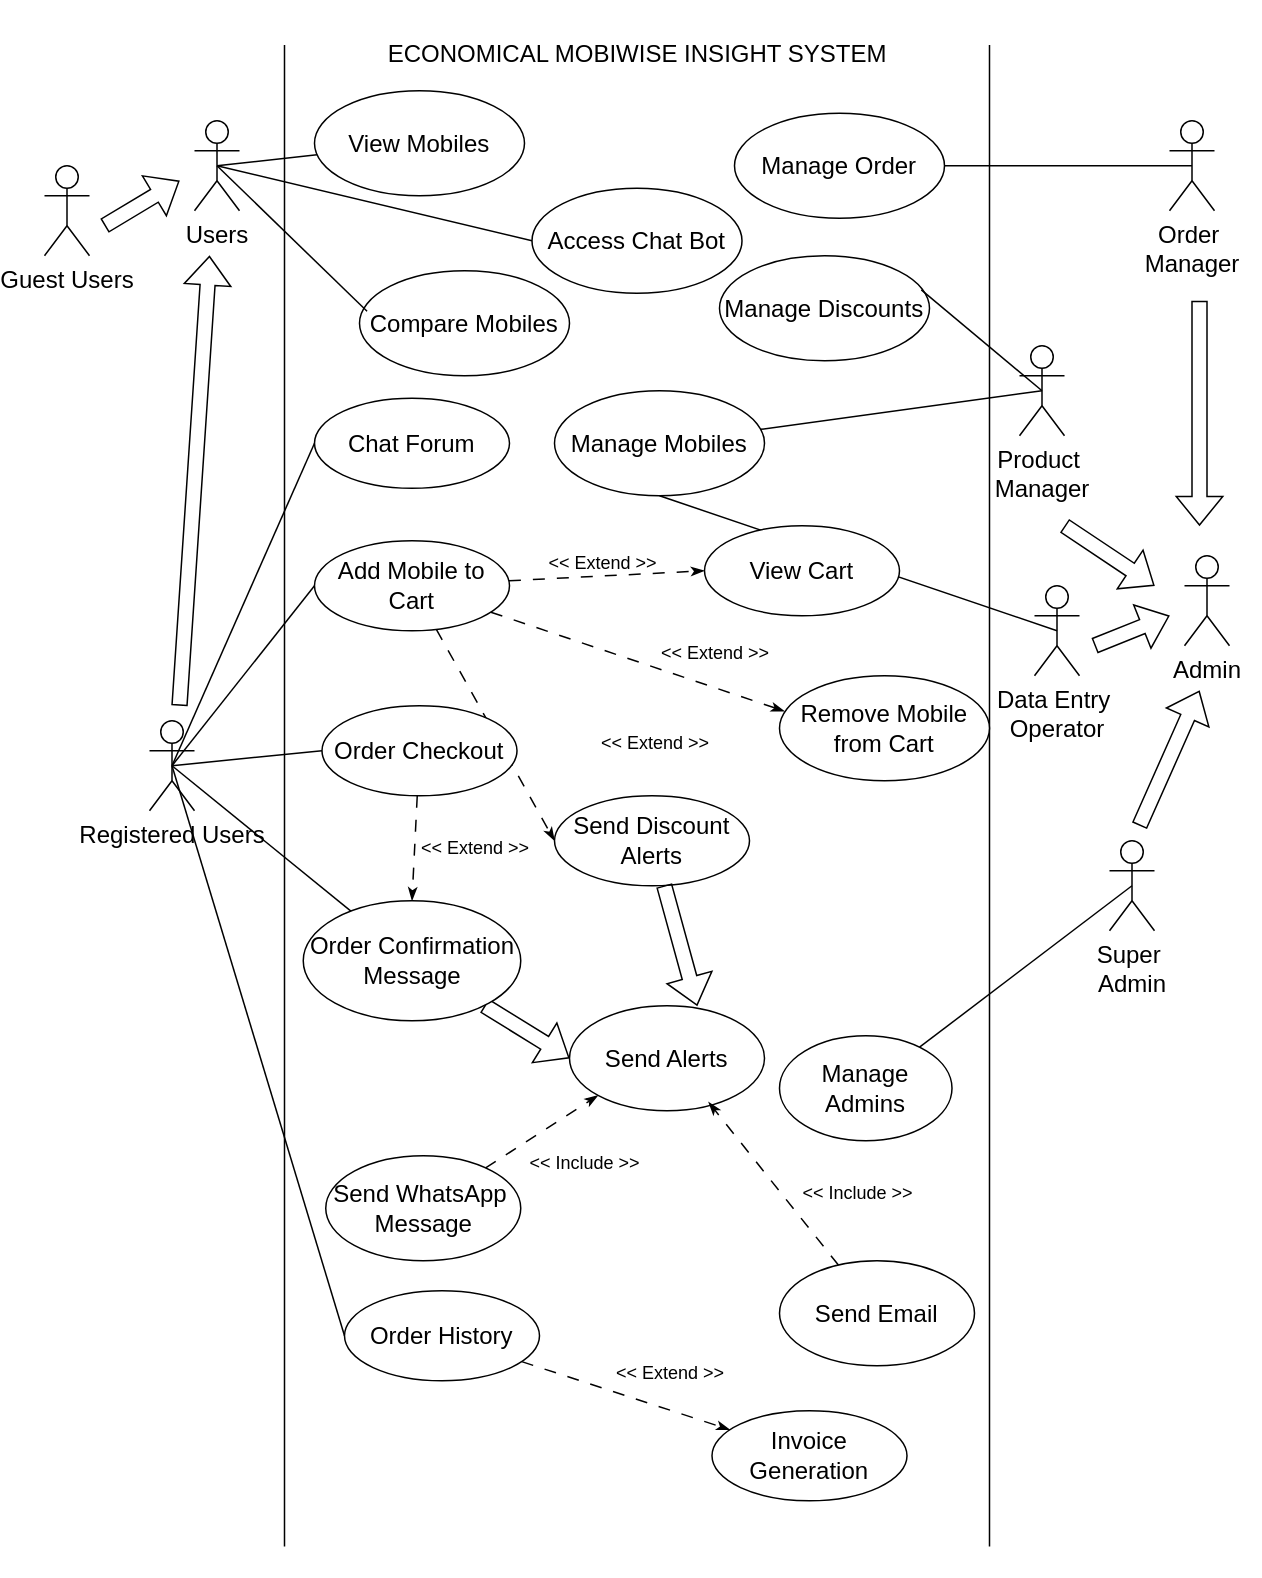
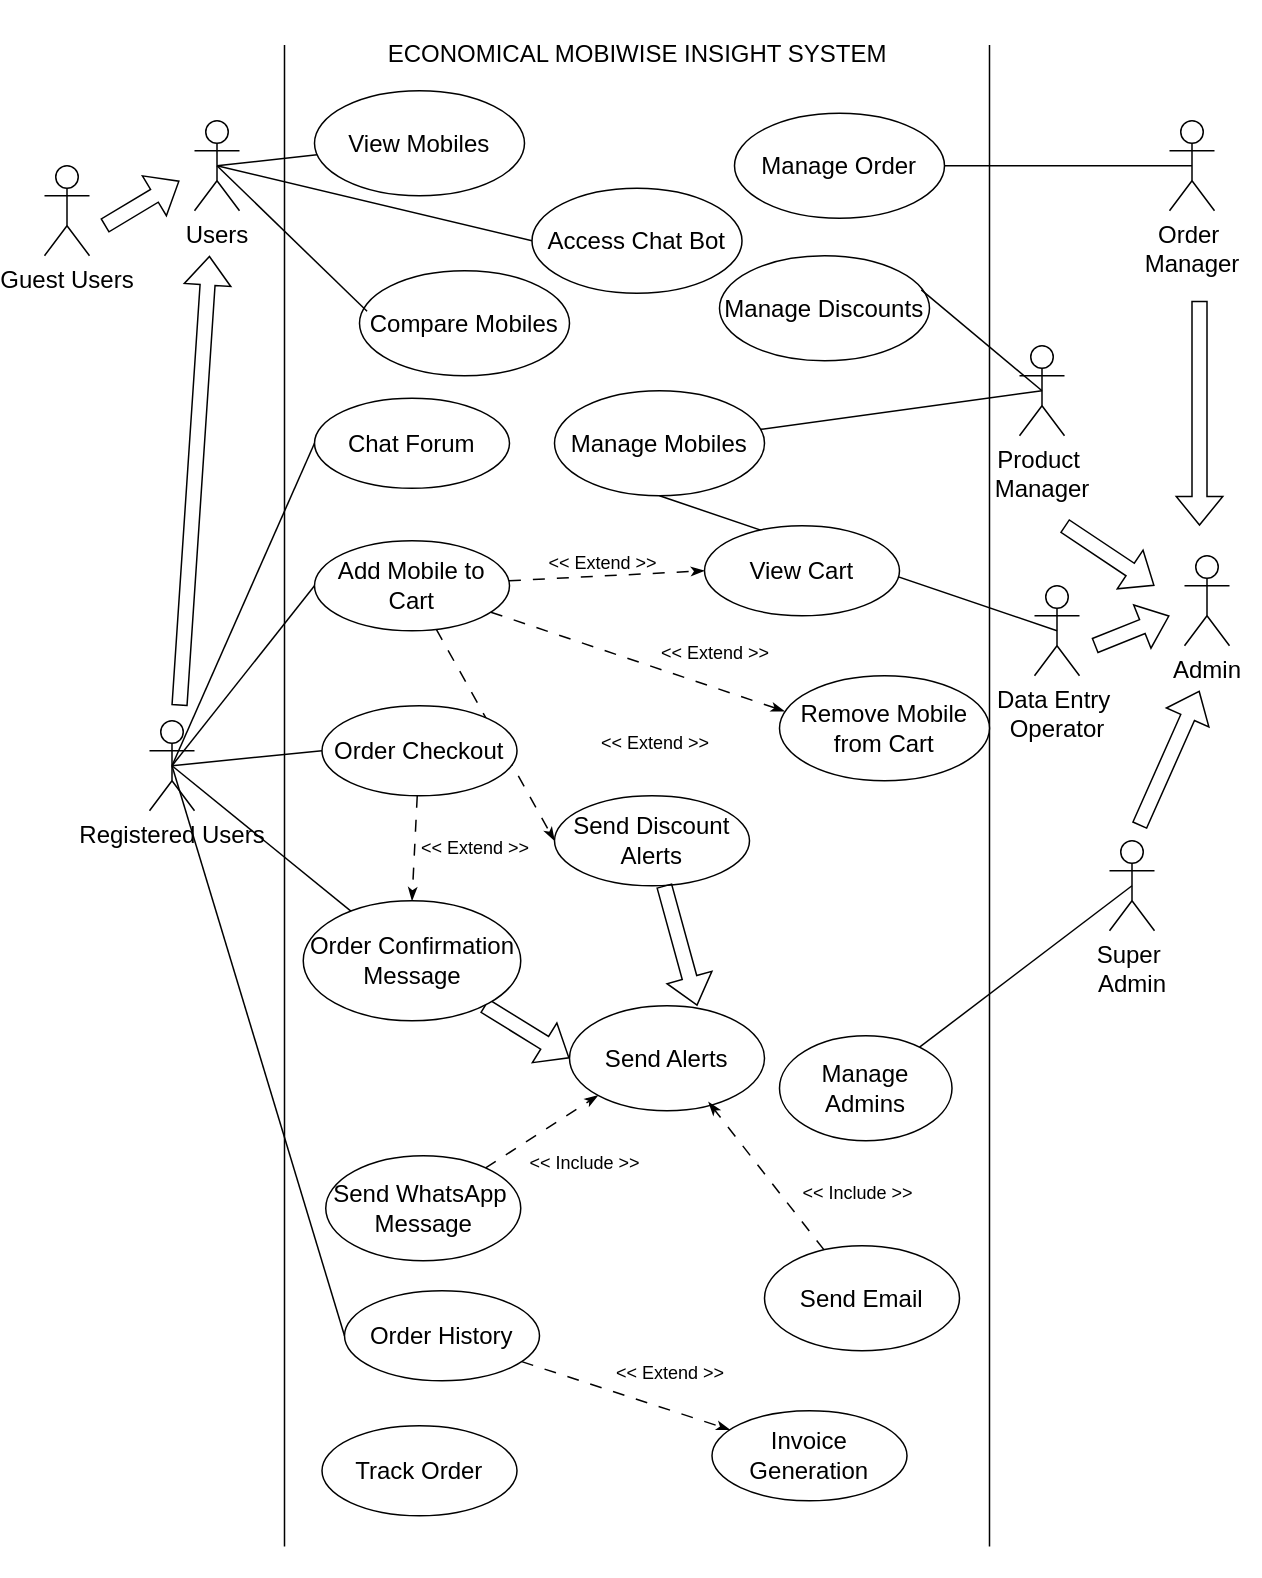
node "Send Email": moved (877, 1313) -> (862, 1298)
node "Track Order": added
